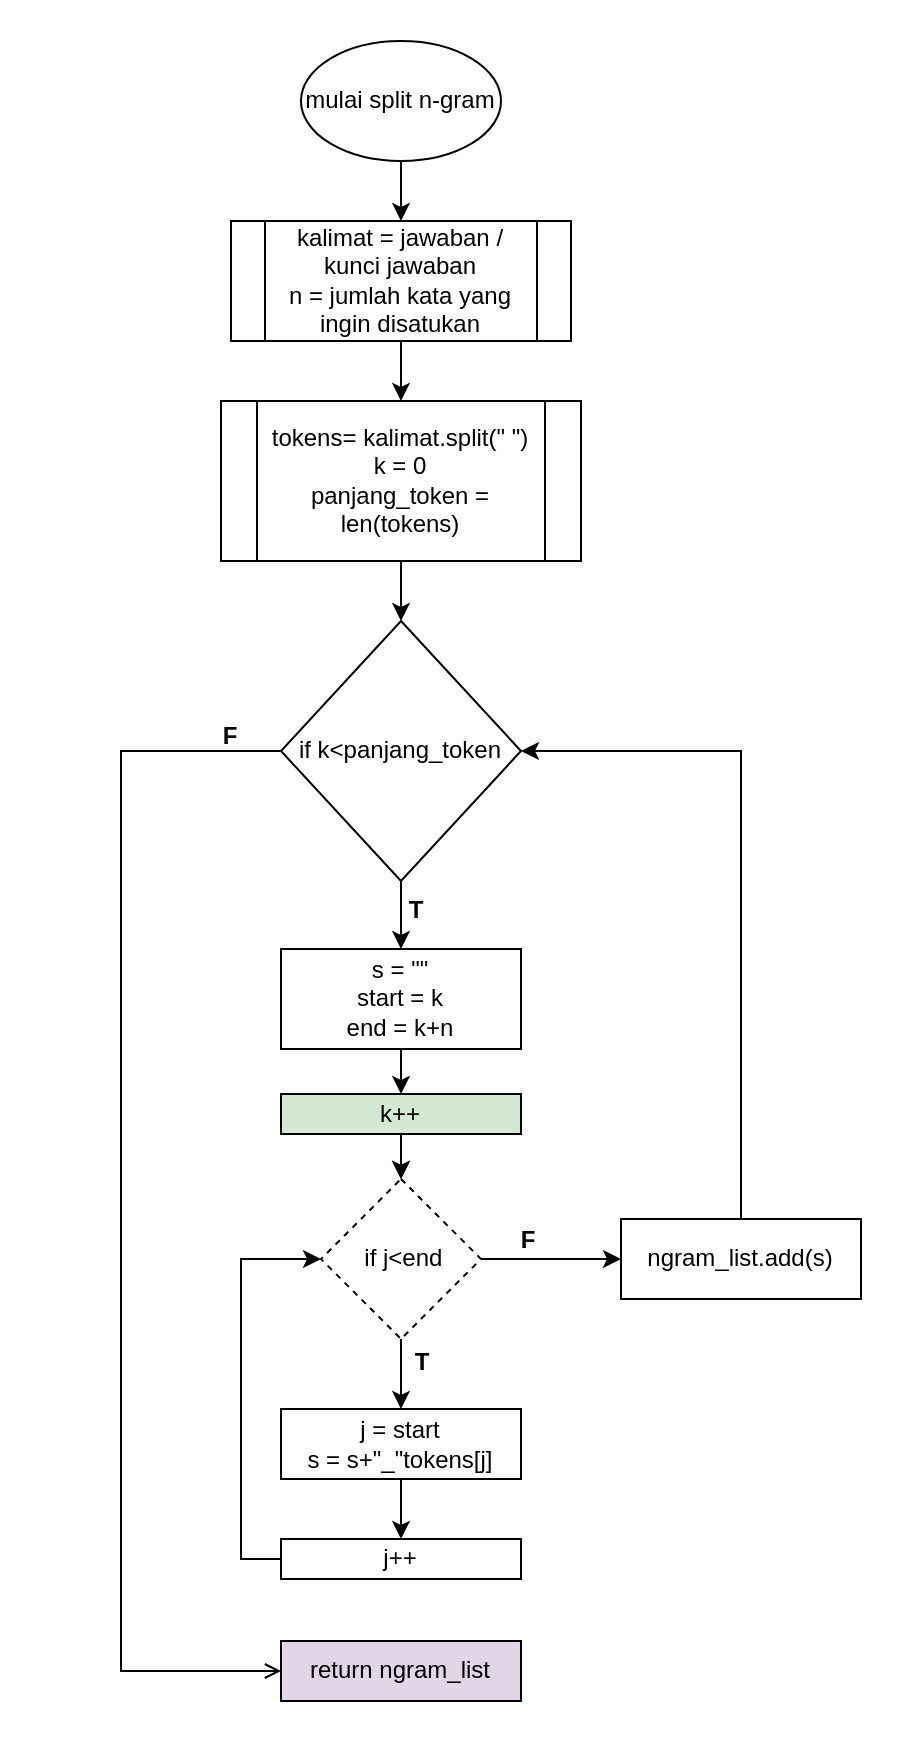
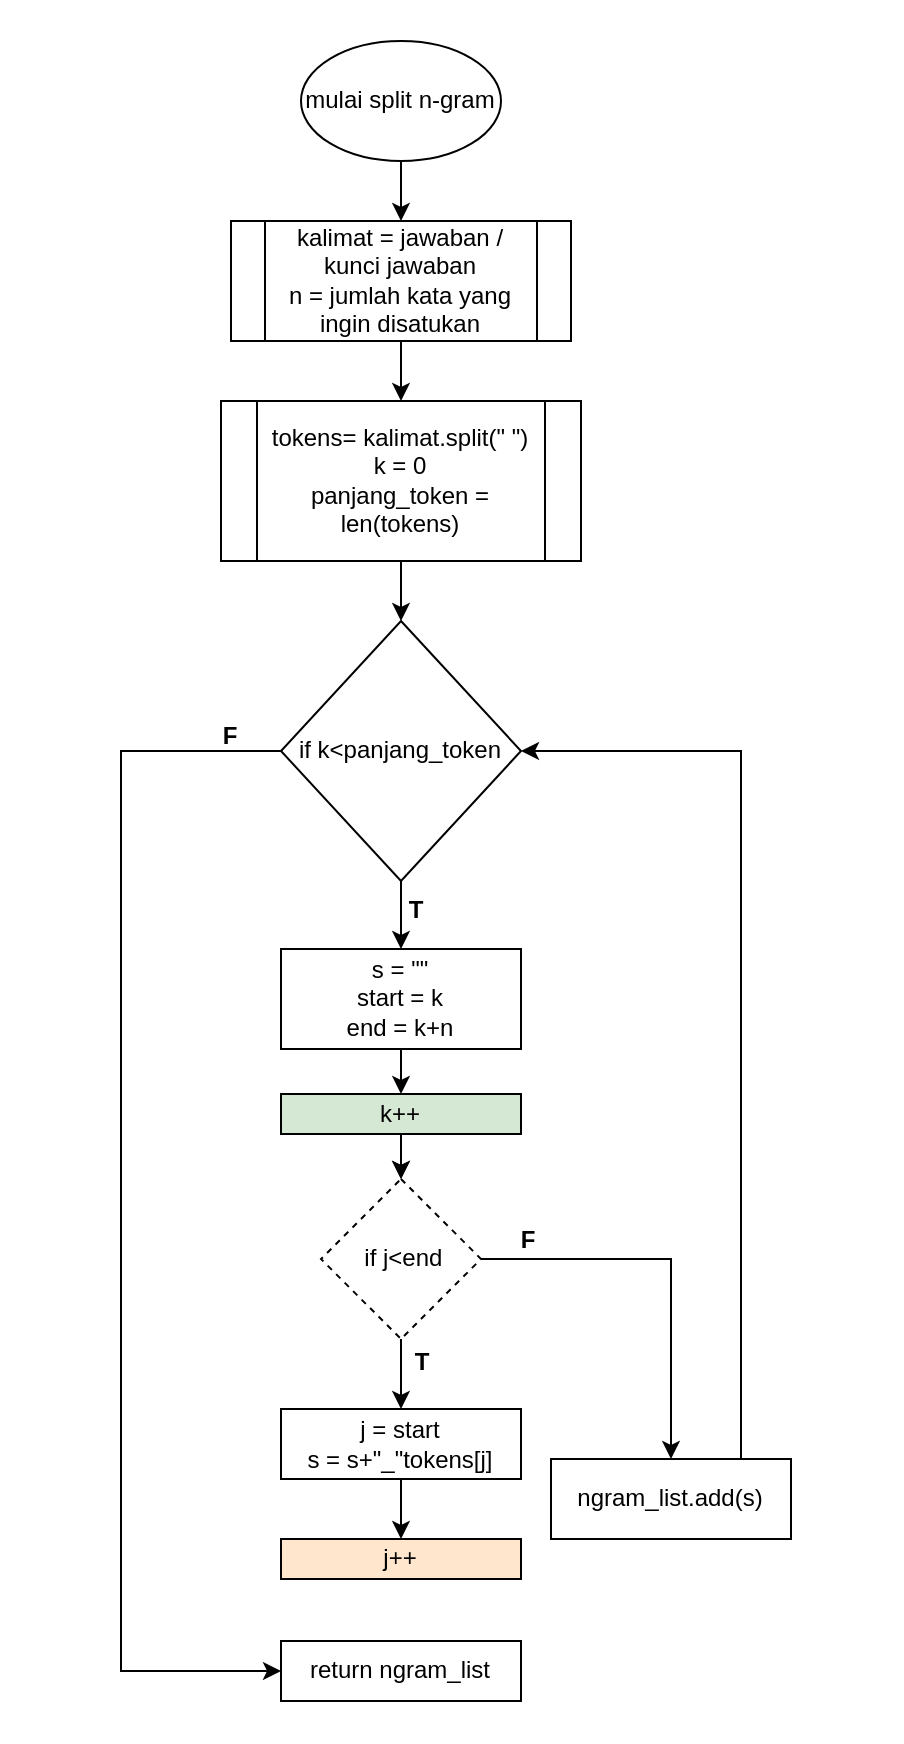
node "ngram_list.add(s)": moved (741, 1259) -> (671, 1499)
edge "j++" -> "if j<end": removed
node "j++": fillcolor #ffffff -> #ffe6cc
edge "if k<panjang_token" -> "return ngram_list": arrowhead open -> classic
node "return ngram_list": fillcolor #e1d5e7 -> #ffffff
